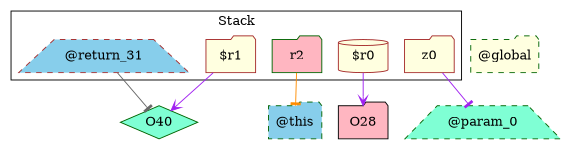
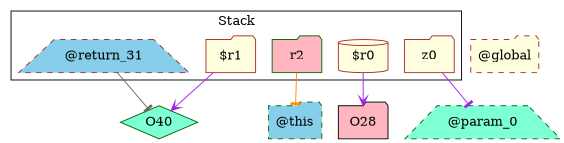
node "@global": color darkgreen -> brown
